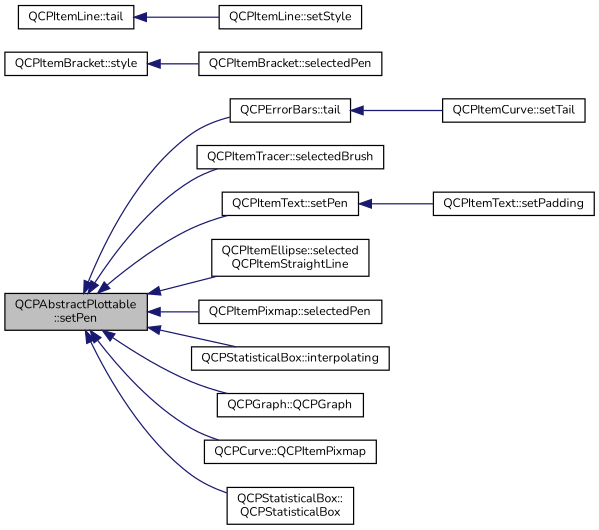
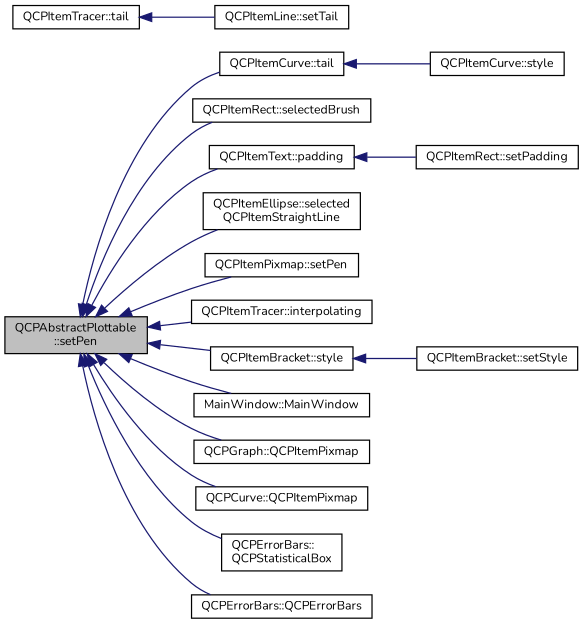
node "QCPItemLine::tail": label "QCPItemLine::tail" -> "QCPItemTracer::tail"
node "QCPItemLine::setStyle": label "QCPItemLine::setStyle" -> "QCPItemLine::setTail"
node "QCPItemBracket::selectedPen": label "QCPItemBracket::selectedPen" -> "QCPItemBracket::setStyle"
node "QCPErrorBars::tail": label "QCPErrorBars::tail" -> "QCPItemCurve::tail"
node "QCPItemCurve::setTail": label "QCPItemCurve::setTail" -> "QCPItemCurve::style"
node "QCPItemTracer::selectedBrush": label "QCPItemTracer::selectedBrush" -> "QCPItemRect::selectedBrush"
node "QCPItemText::setPen": label "QCPItemText::setPen" -> "QCPItemText::padding"
node "QCPItemText::setPadding": label "QCPItemText::setPadding" -> "QCPItemRect::setPadding"
node "QCPItemPixmap::selectedPen": label "QCPItemPixmap::selectedPen" -> "QCPItemPixmap::setPen"
edge "QCPItemBracket::style" -> "QCPAbstractPlottable ::setPen": added
node "QCPStatisticalBox::interpolating": label "QCPStatisticalBox::interpolating" -> "QCPItemTracer::interpolating"
node "MainWindow::MainWindow": added
node "QCPGraph::QCPGraph": label "QCPGraph::QCPGraph" -> "QCPGraph::QCPItemPixmap"
node "QCPStatisticalBox:: QCPStatisticalBox": label "QCPStatisticalBox:: QCPStatisticalBox" -> "QCPErrorBars:: QCPStatisticalBox"
node "QCPErrorBars::QCPErrorBars": added
